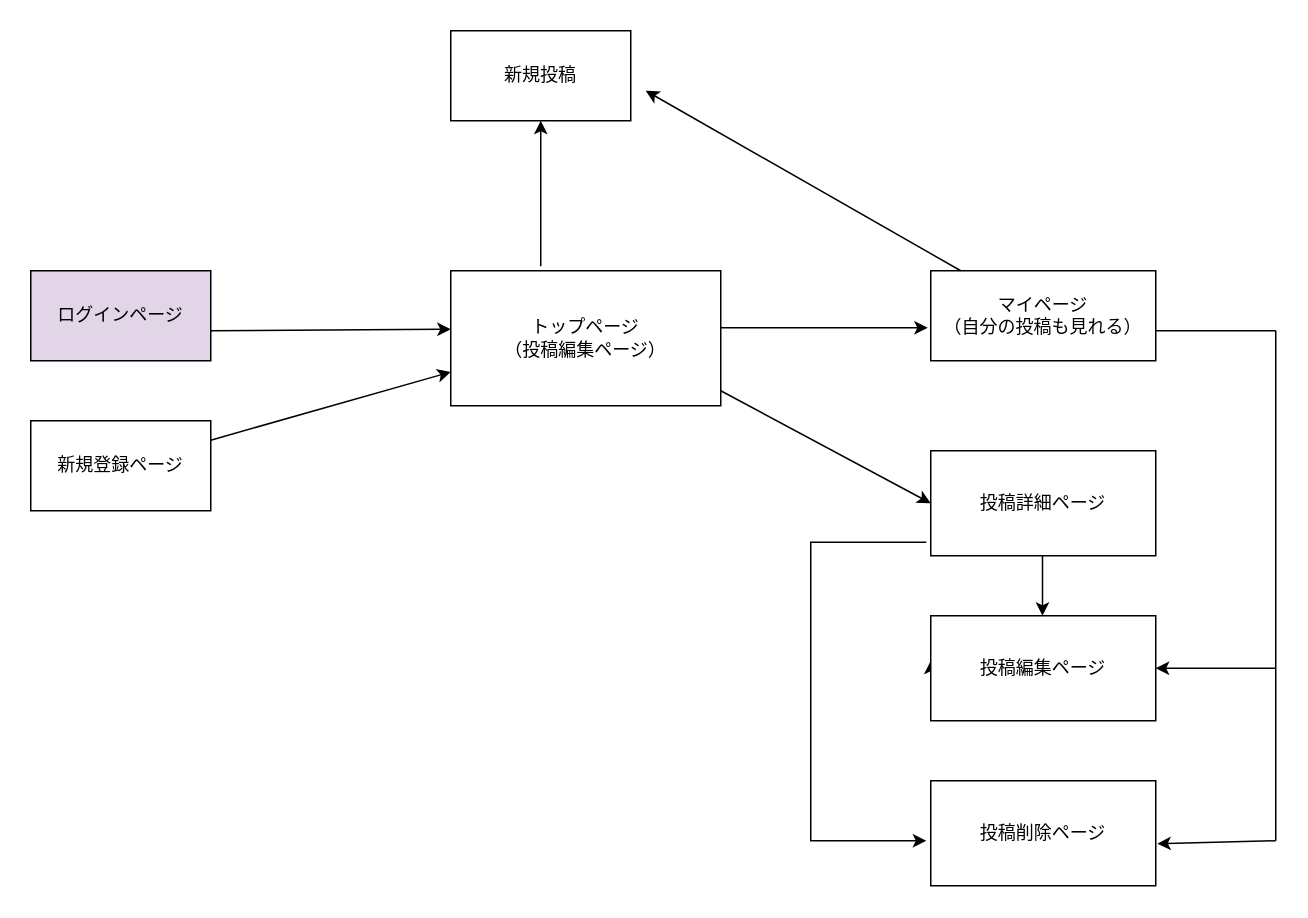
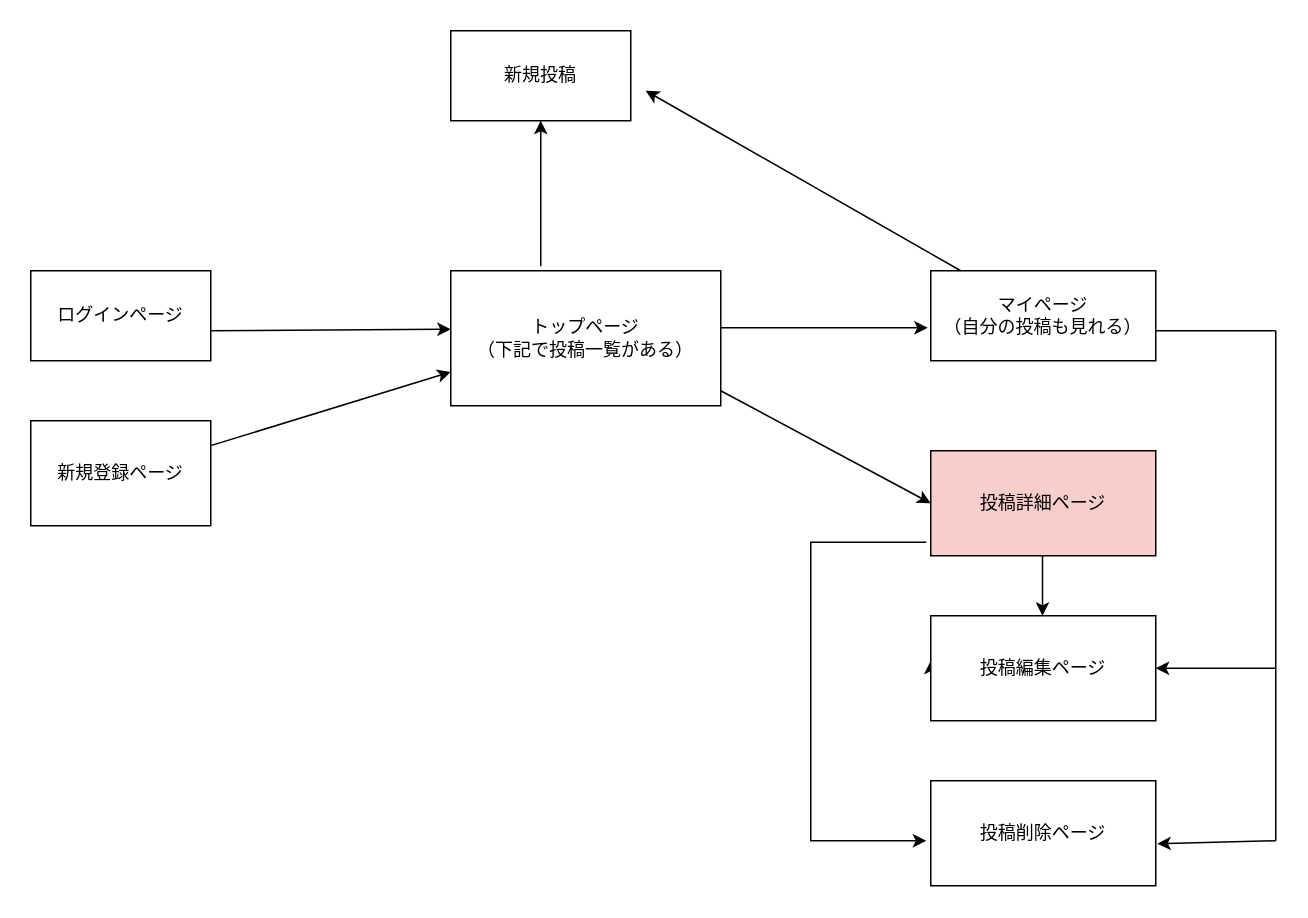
node "ログインページ": fillcolor #e1d5e7 -> #ffffff
node "トップページ （投稿編集ページ）": label "トップページ （投稿編集ページ）" -> "トップページ （下記で投稿一覧がある）"
node "新規登録ページ": size 180x90 -> 180x105
node "投稿詳細ページ": fillcolor #ffffff -> #f8cecc
